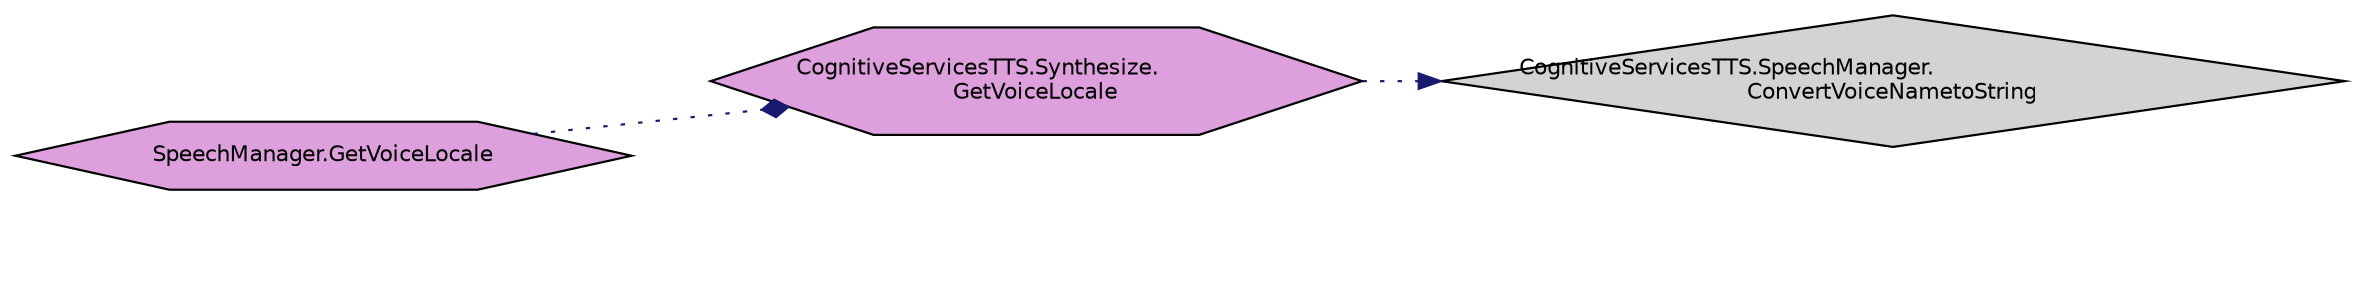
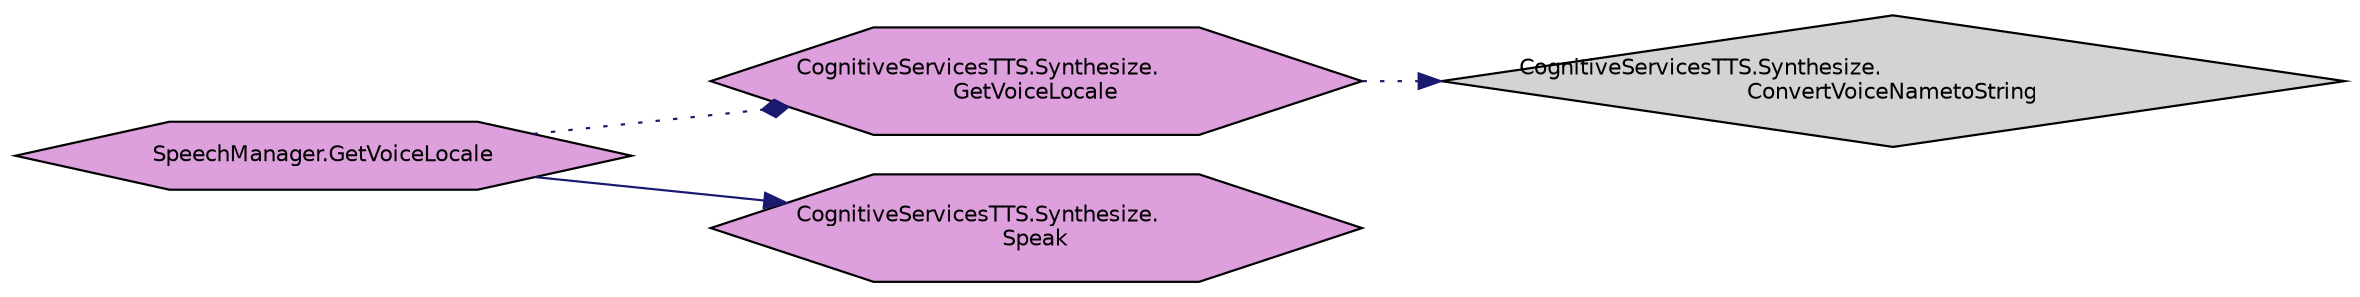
node "CognitiveServicesTTS.SpeechManager. ConvertVoiceNametoString": label "CognitiveServicesTTS.SpeechManager. ConvertVoiceNametoString" -> "CognitiveServicesTTS.Synthesize. ConvertVoiceNametoString"
node "CognitiveServicesTTS.Synthesize. Speak": added
